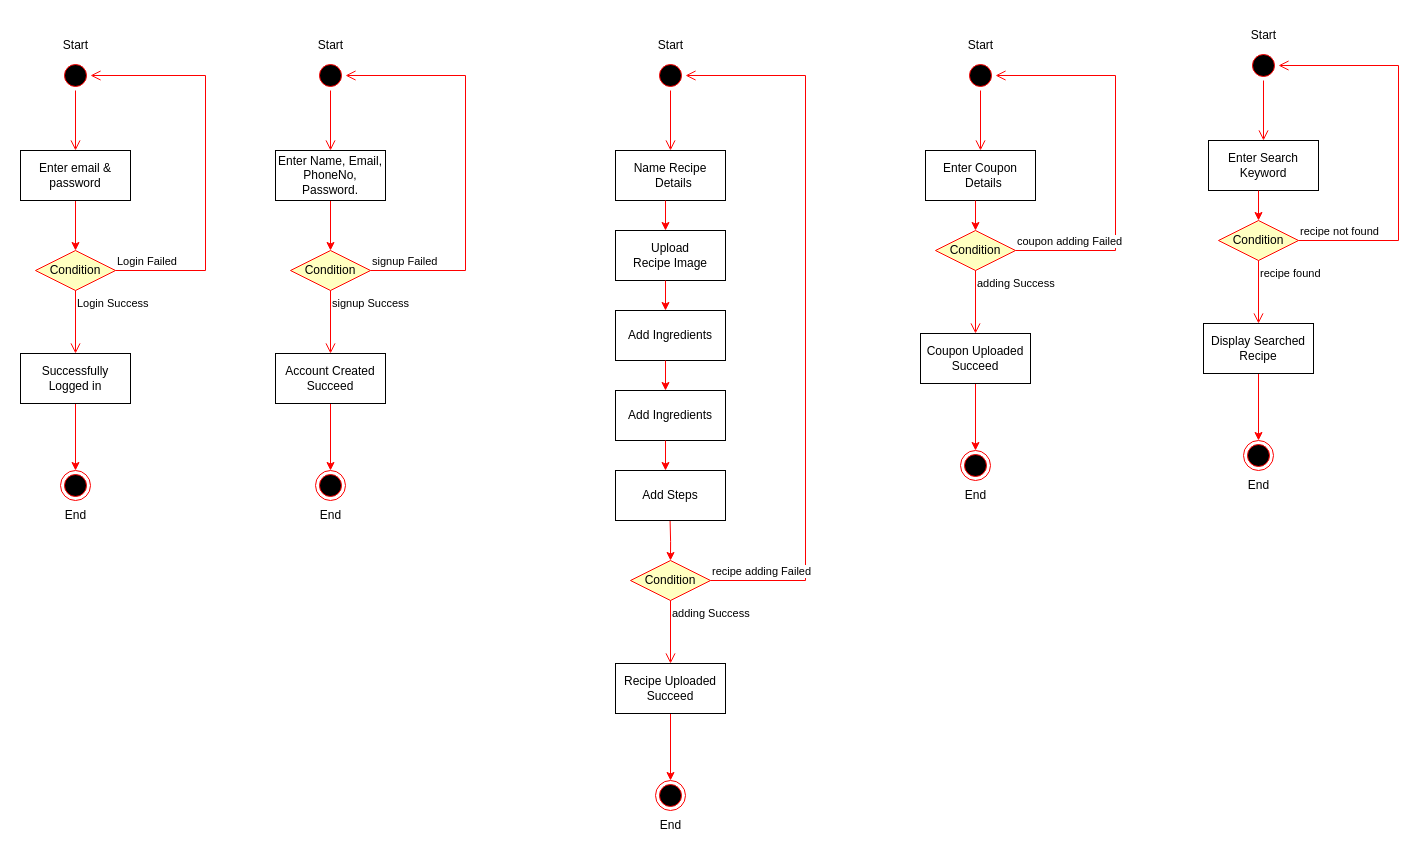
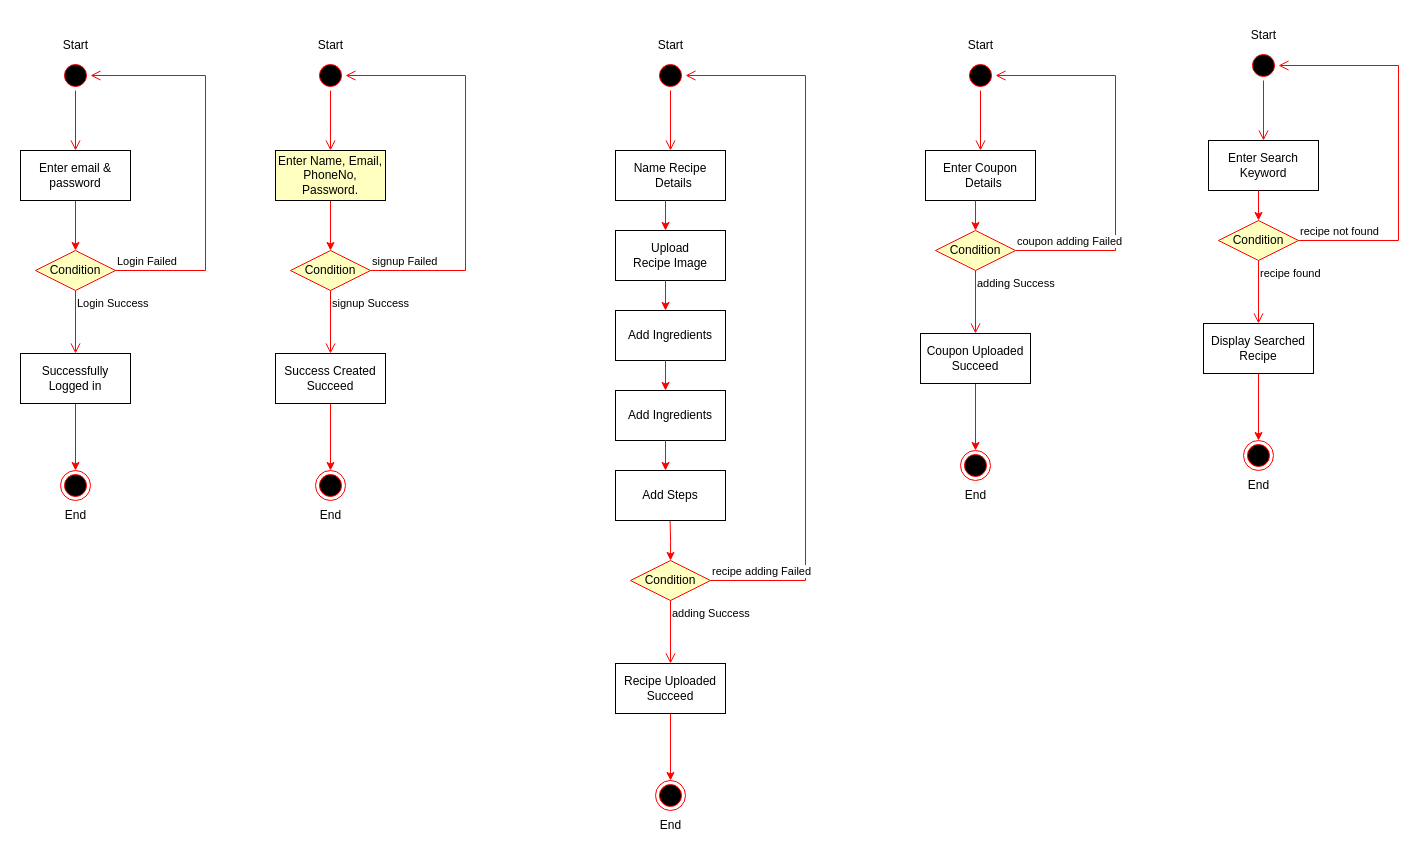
node "Enter Name, Email, PhoneNo, Password.": fillcolor #ffffff -> #ffffc0
node "Account Created Succeed": label "Account Created Succeed" -> "Success Created Succeed"
